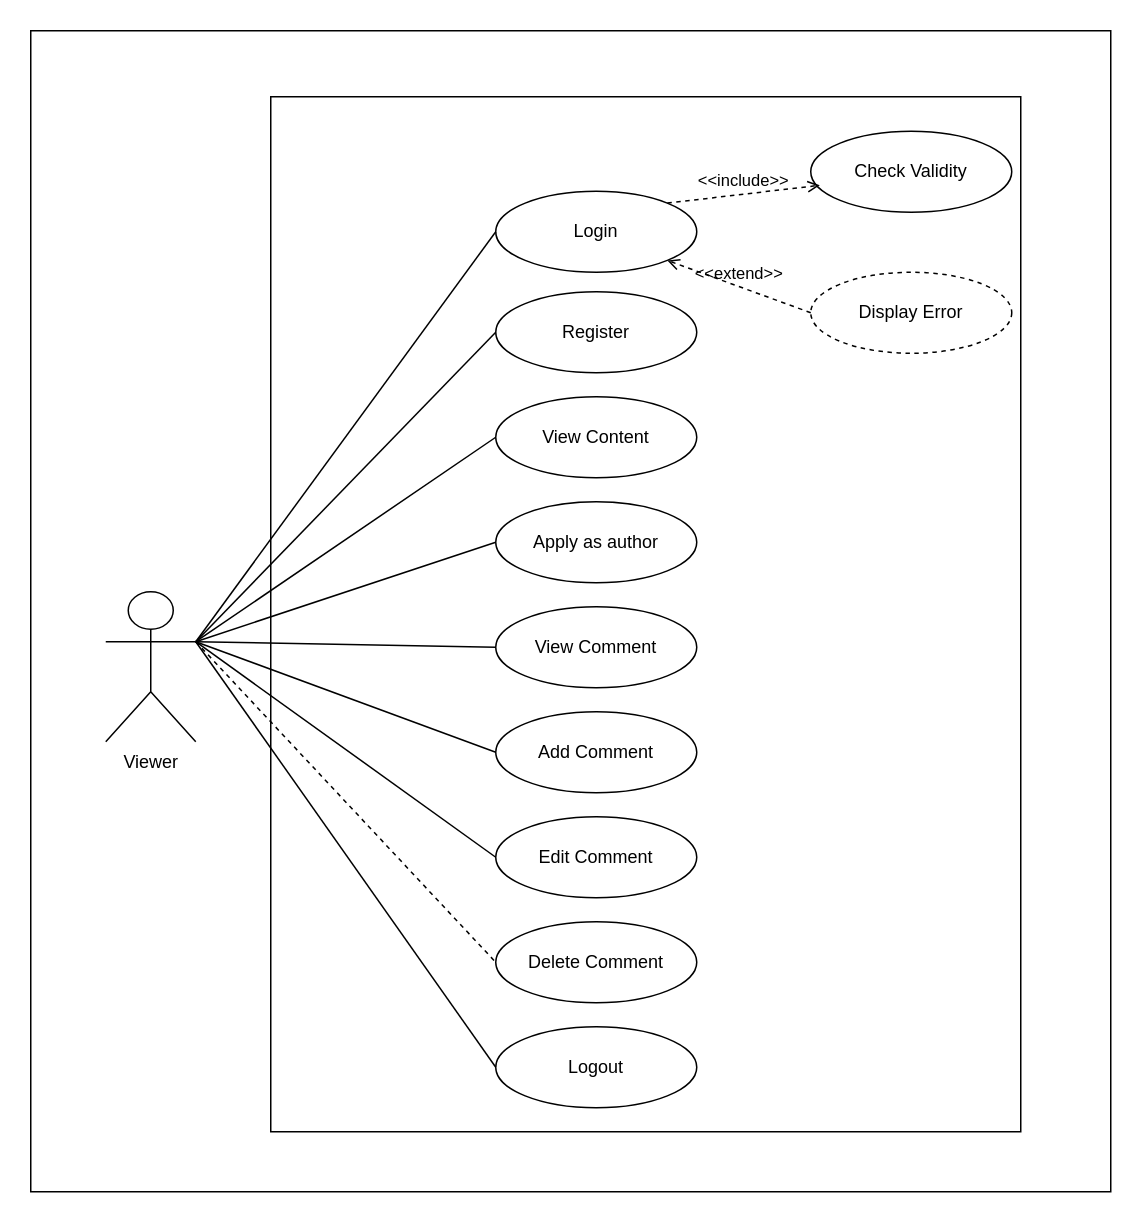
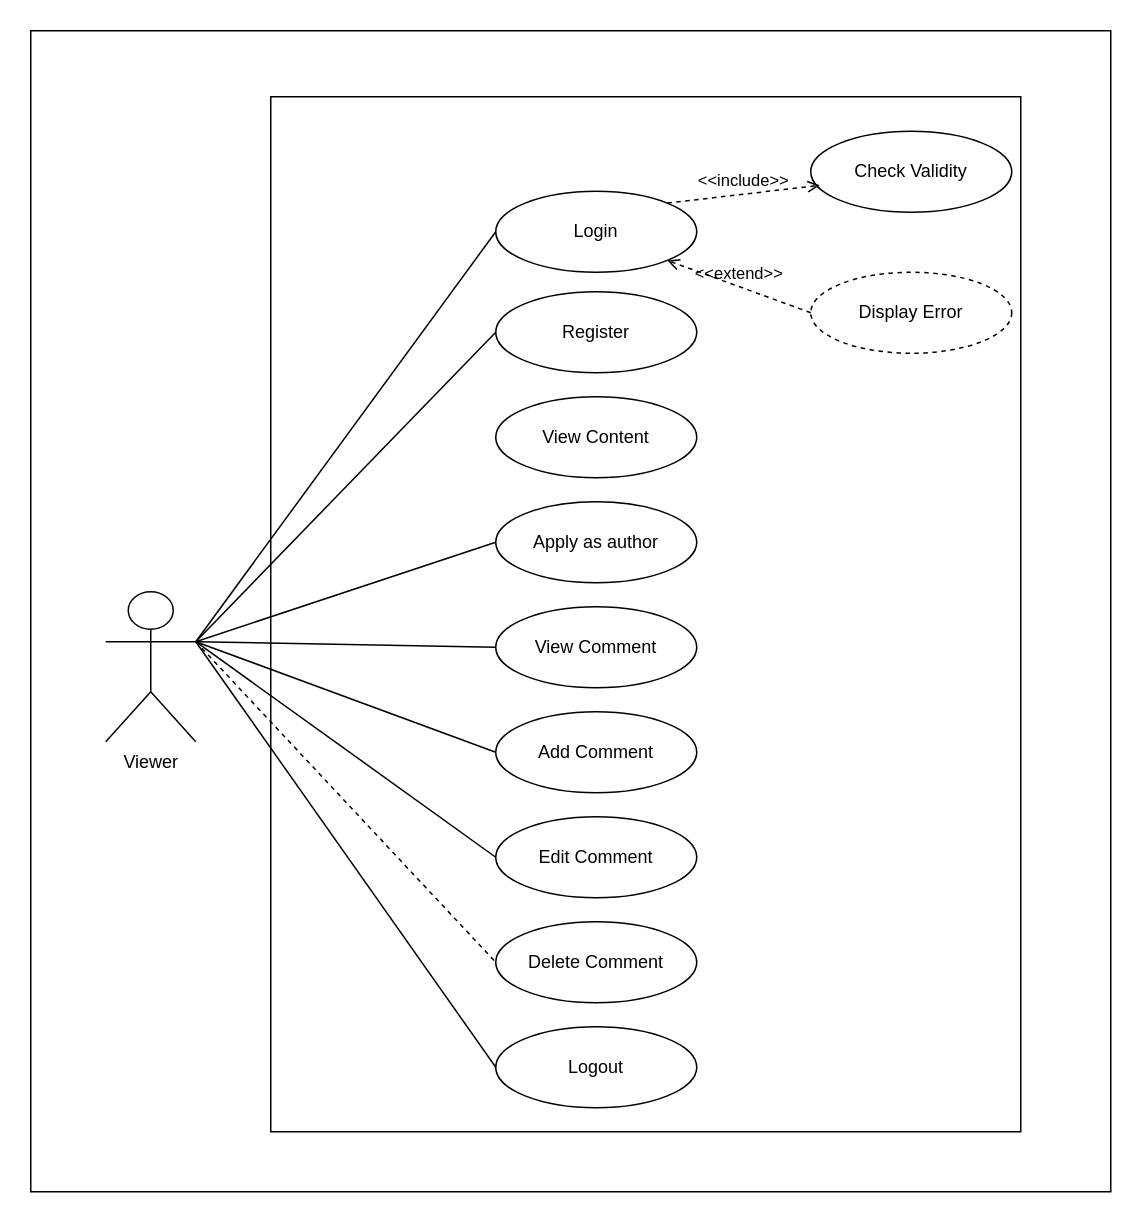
edge "View Content" -- "Viewer": removed
